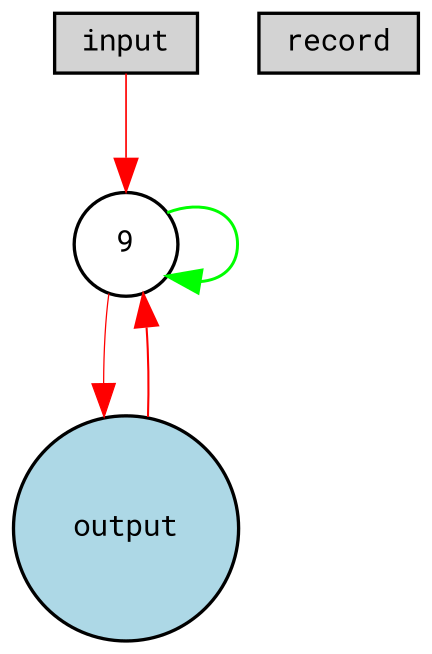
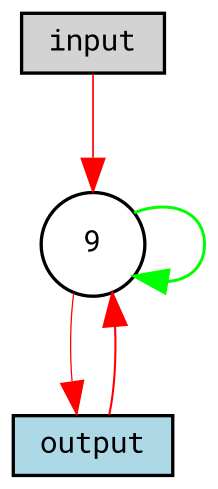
node "record": removed
node "output": shape circle -> box
